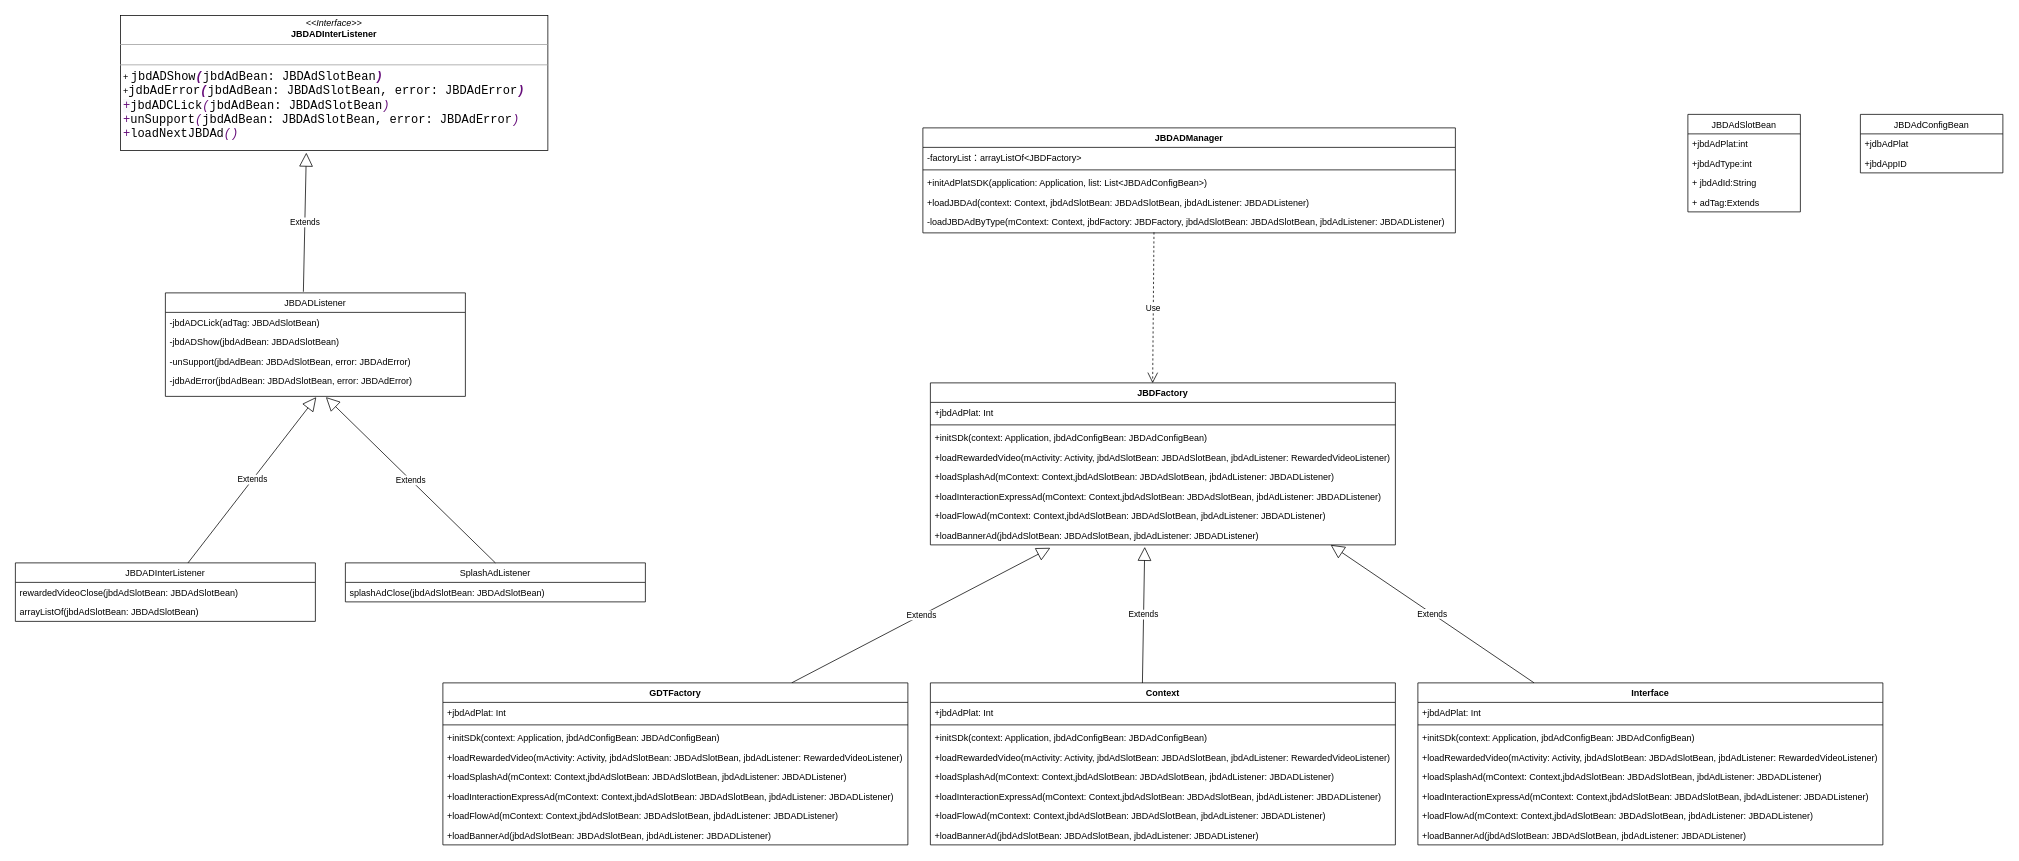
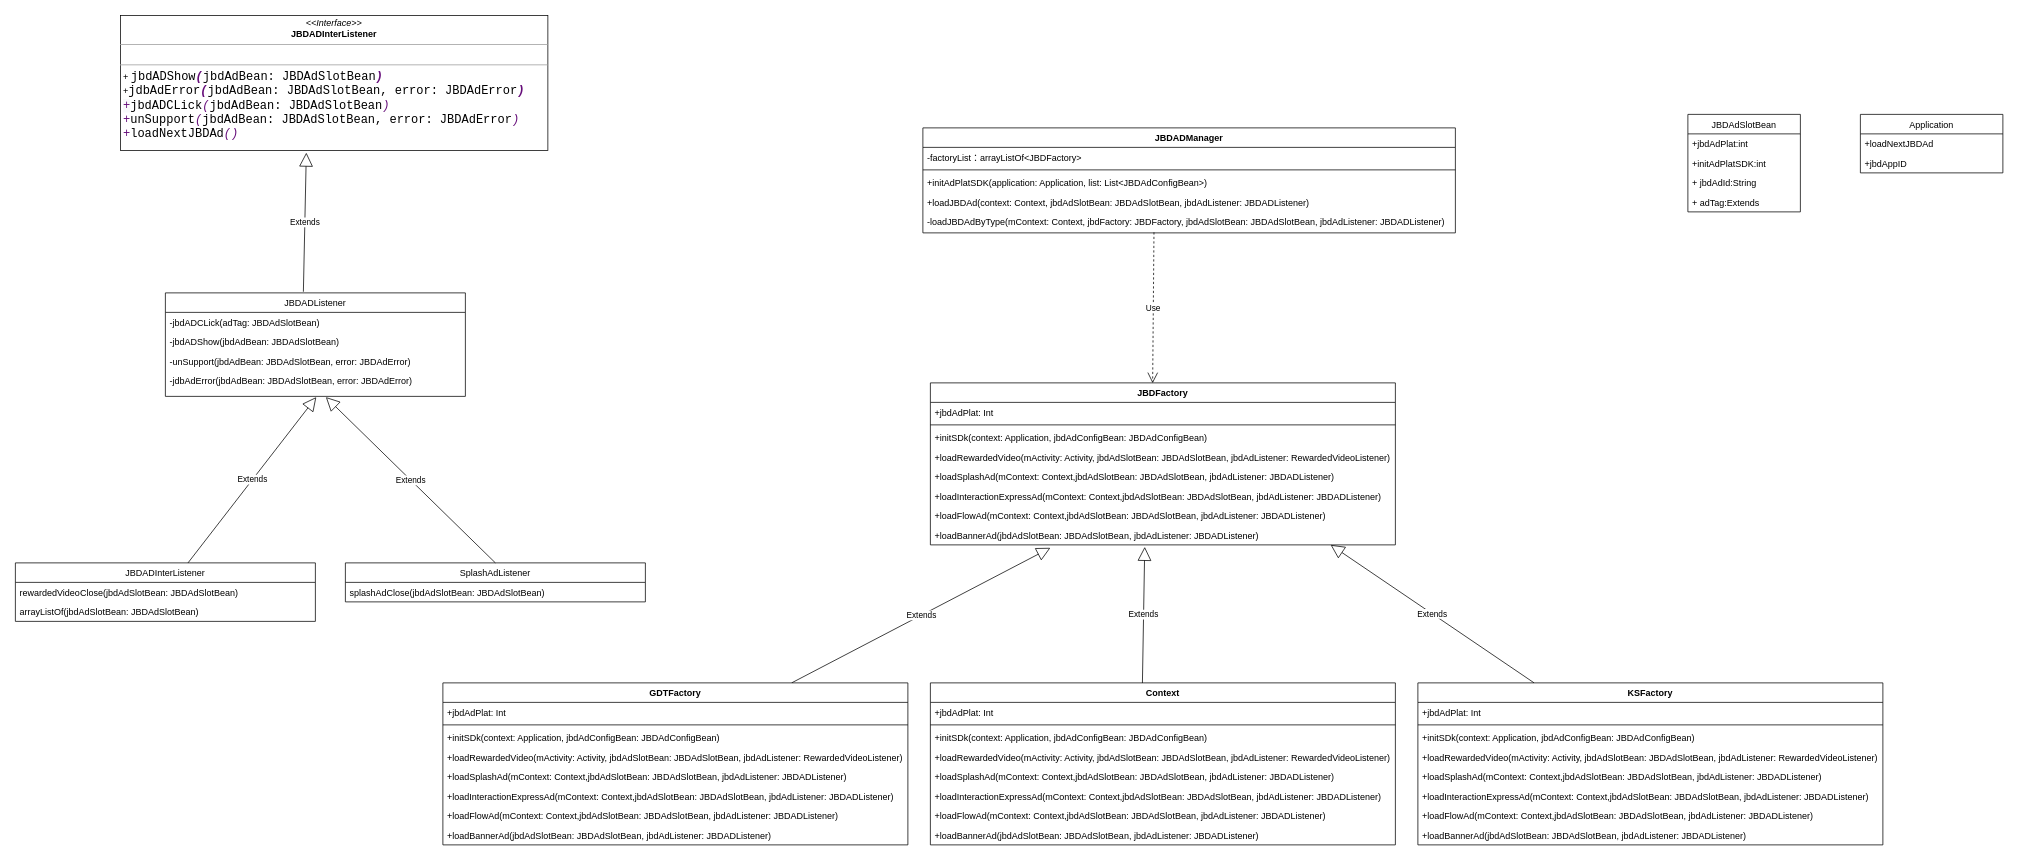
node "JBDAdConfigBean": label "JBDAdConfigBean" -> "Application"
node "+jdbAdPlat": label "+jdbAdPlat" -> "+loadNextJBDAd"
node "+jbdAdType:int": label "+jbdAdType:int" -> "+initAdPlatSDK:int"
node "Interface": label "Interface" -> "KSFactory"
